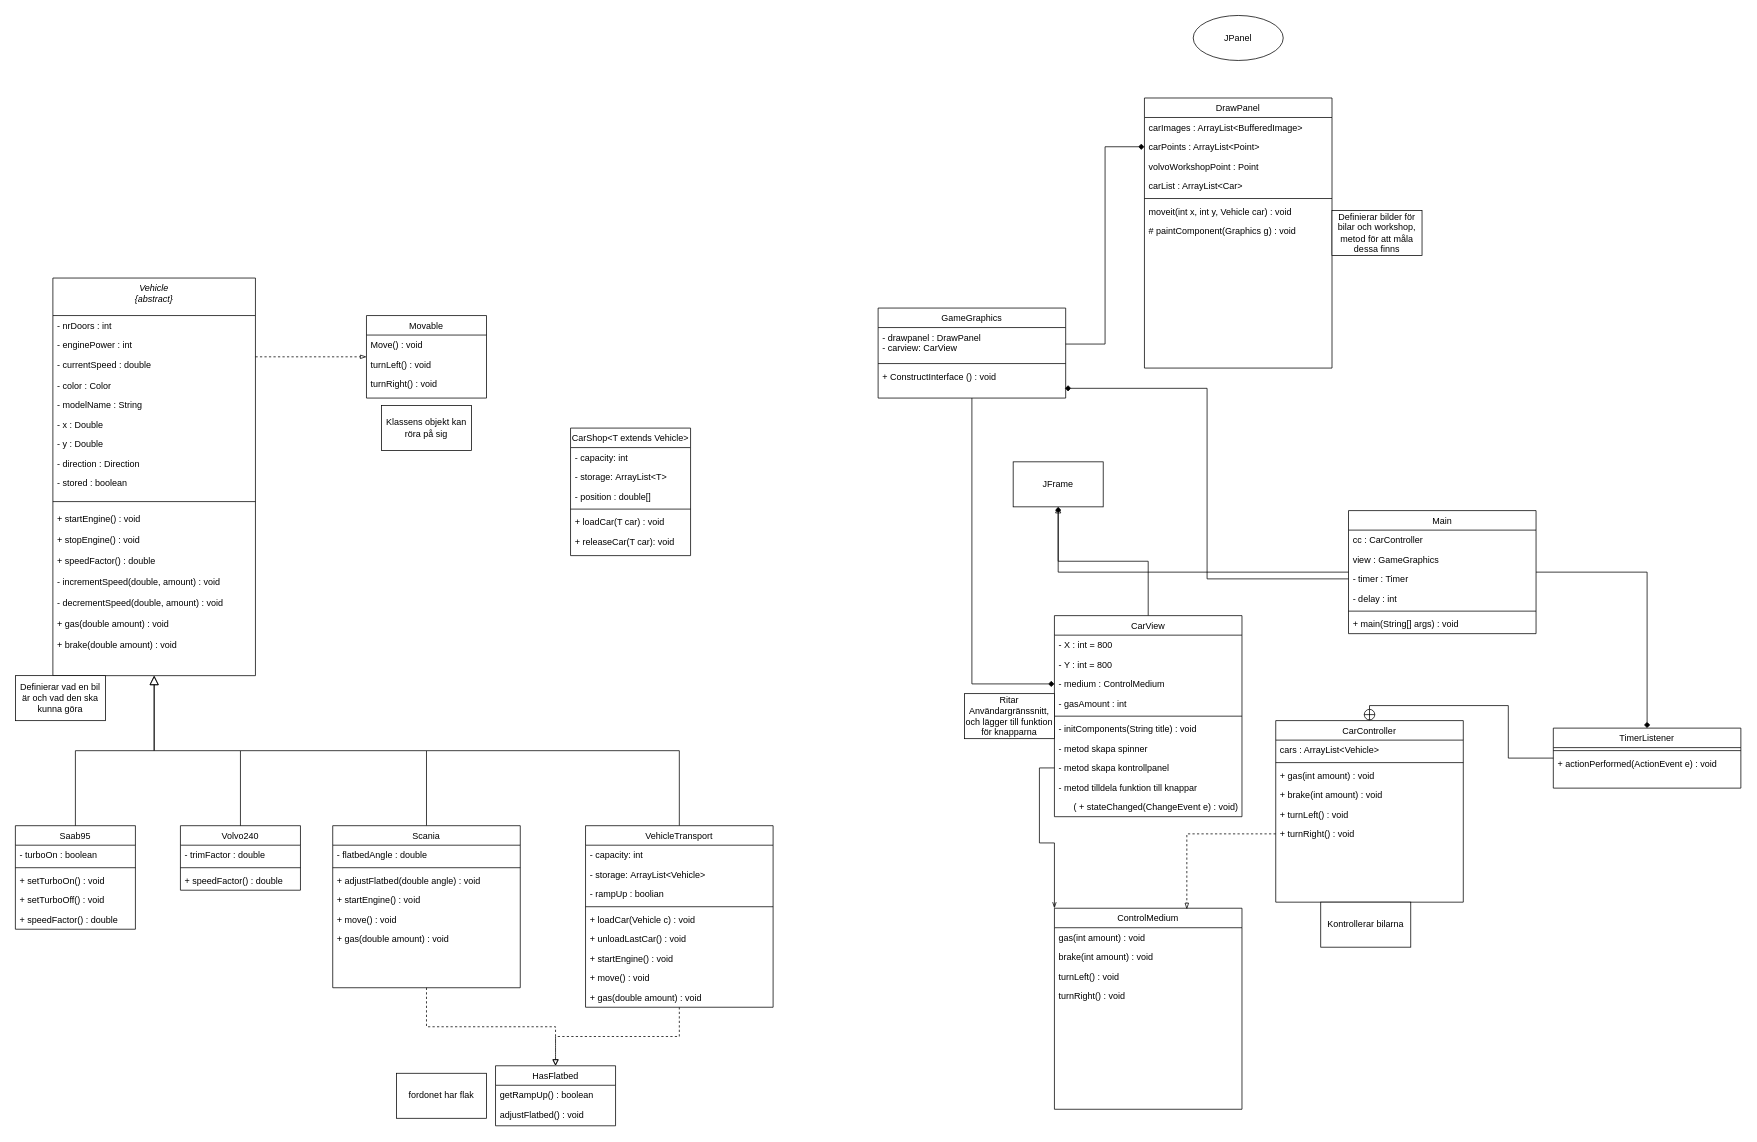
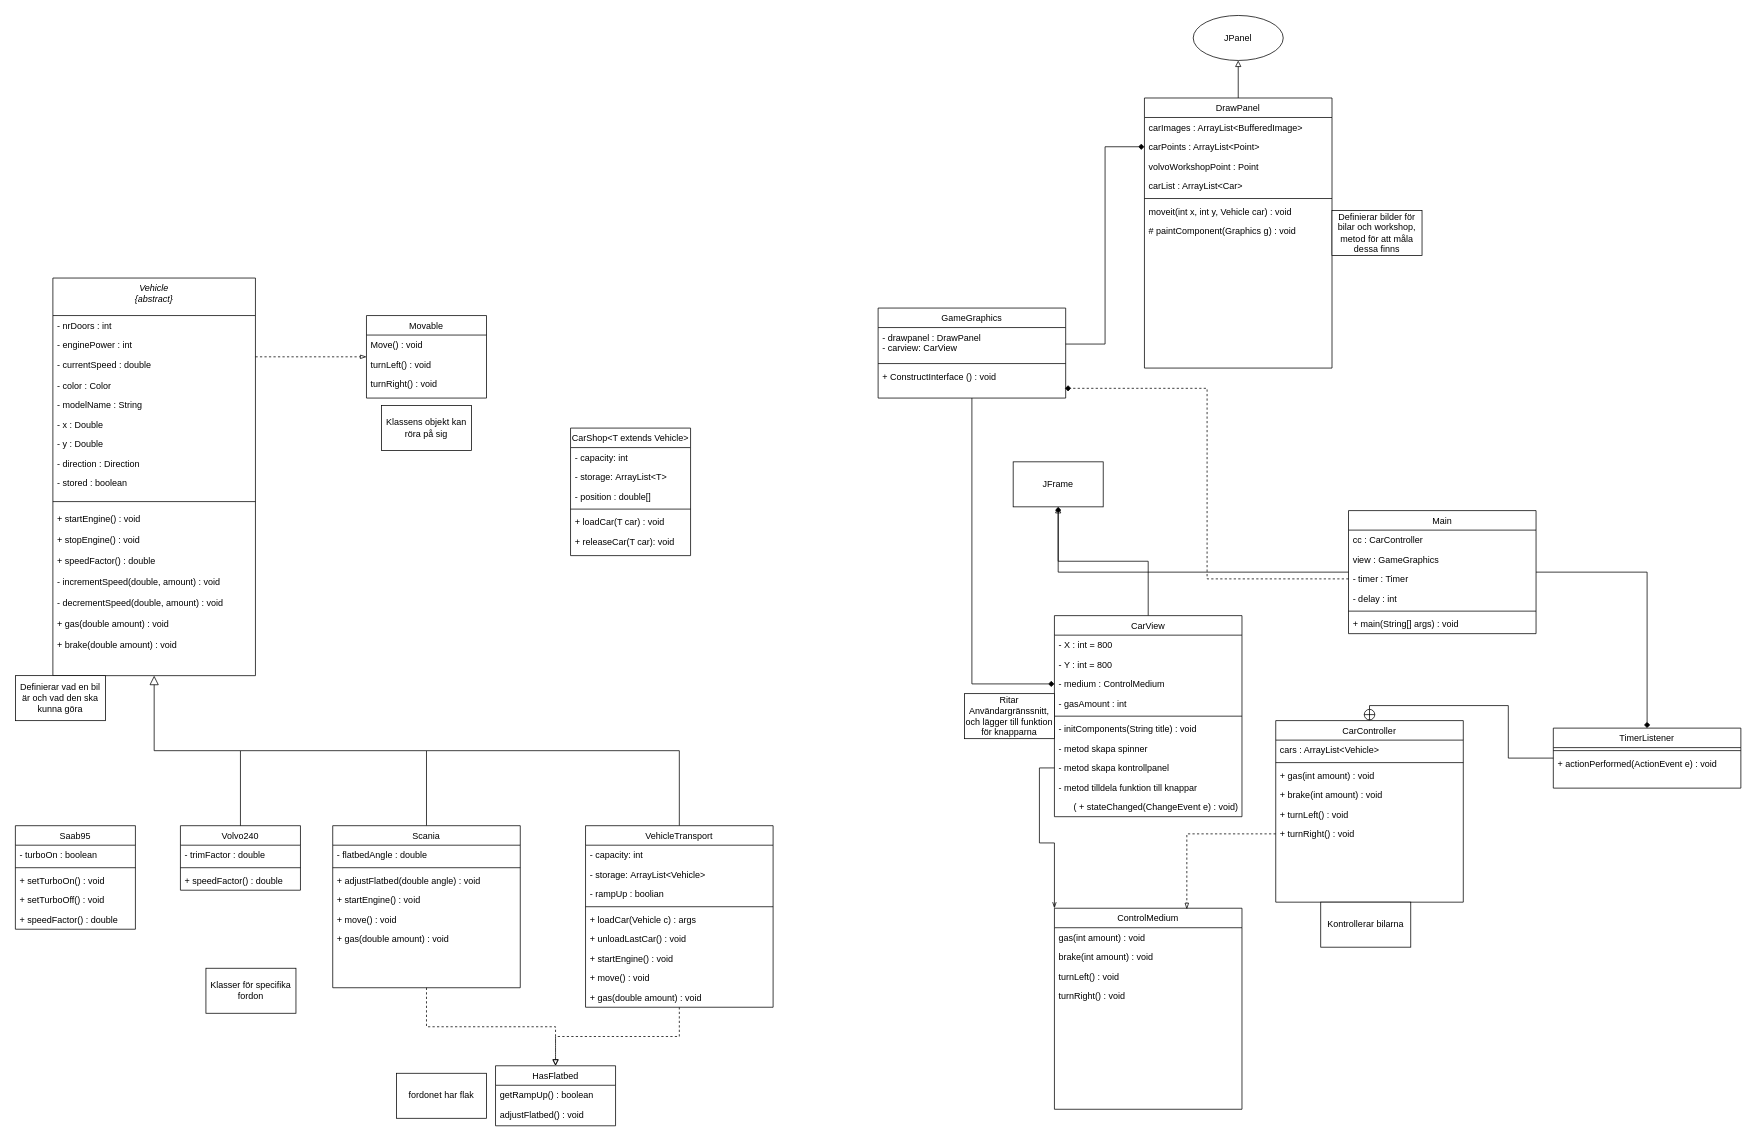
edge "DrawPanel" -> "JPanel": added
edge "- timer : Timer" -> "+ ConstructInterface () : void": style solid -> dashed
edge "Saab95" -> "Vehicle {abstract}": removed
node "+ loadCar(Vehicle c) : void": label "+ loadCar(Vehicle c) : void" -> "+ loadCar(Vehicle c) : args"
node "Klasser för specifika fordon": added
